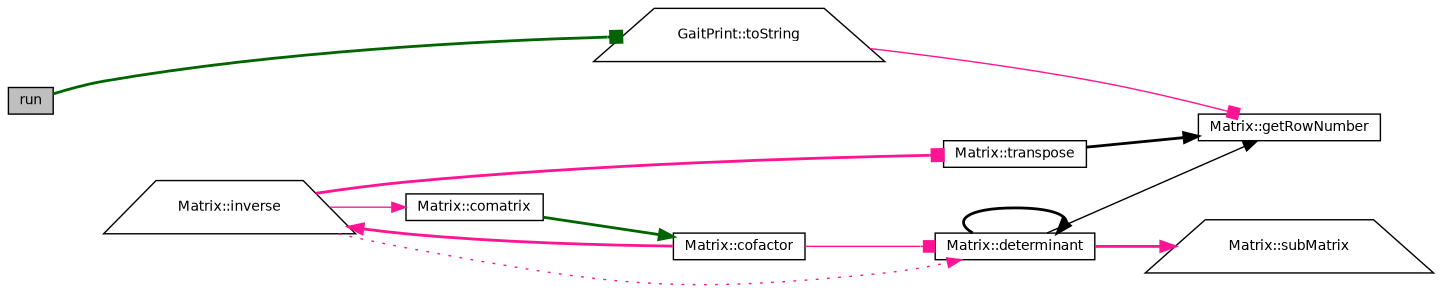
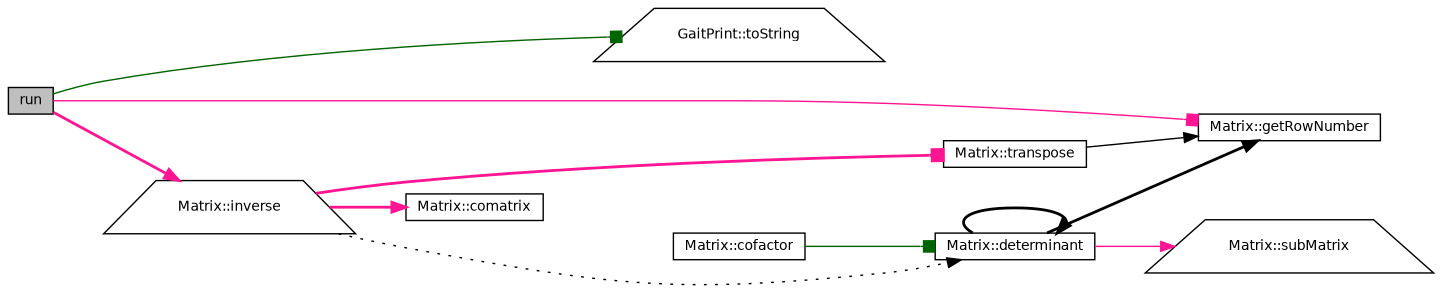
edge "run" -> "GaitPrint::toString": style bold -> solid
edge "GaitPrint::toString" -> "Matrix::getRowNumber": now "run" -> "Matrix::getRowNumber"
edge "Matrix::transpose" -> "Matrix::getRowNumber": style bold -> solid
edge "Matrix::determinant" -> "Matrix::getRowNumber": style solid -> bold
edge "Matrix::inverse" -> "Matrix::comatrix": style solid -> bold
edge "Matrix::comatrix" -> "Matrix::cofactor": removed
edge "Matrix::cofactor" -> "Matrix::inverse": now "run" -> "Matrix::inverse"
edge "Matrix::cofactor" -> "Matrix::determinant": color deeppink -> darkgreen
edge "Matrix::determinant" -> "Matrix::subMatrix": style bold -> solid
edge "Matrix::inverse" -> "Matrix::determinant": color deeppink -> black
